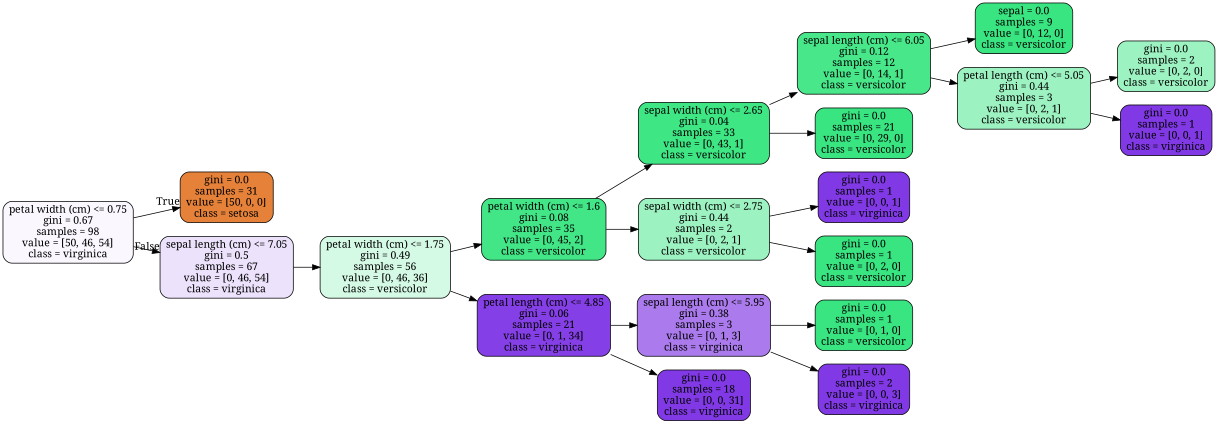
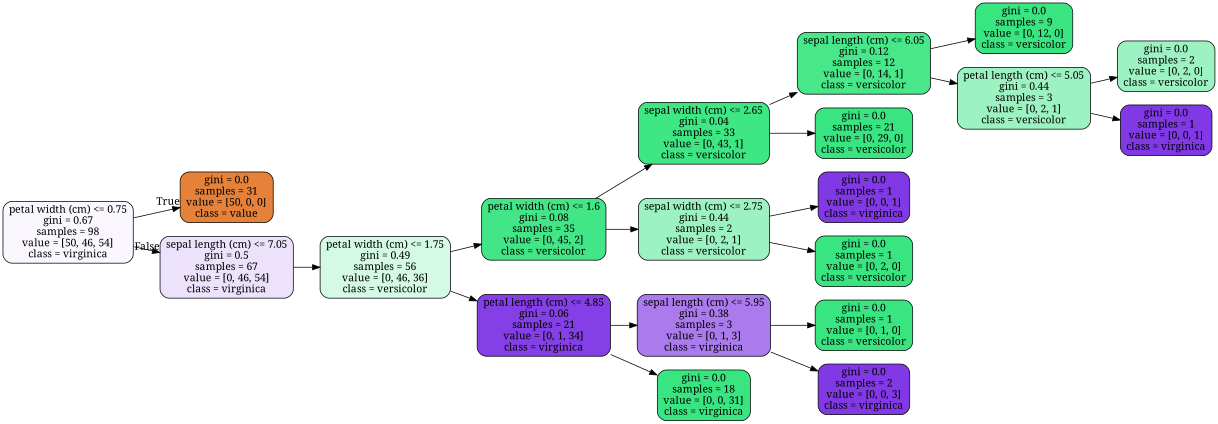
node "sepal = 0.0 samples = 9 value = [0, 12, 0] class = versicolor": label "sepal = 0.0 samples = 9 value = [0, 12, 0] class = versicolor" -> "gini = 0.0 samples = 9 value = [0, 12, 0] class = versicolor"
node "gini = 0.0 samples = 31 value = [50, 0, 0] class = setosa": label "gini = 0.0 samples = 31 value = [50, 0, 0] class = setosa" -> "gini = 0.0 samples = 31 value = [50, 0, 0] class = value"
node "gini = 0.0 samples = 18 value = [0, 0, 31] class = virginica": fillcolor #8139e5 -> #39e581
